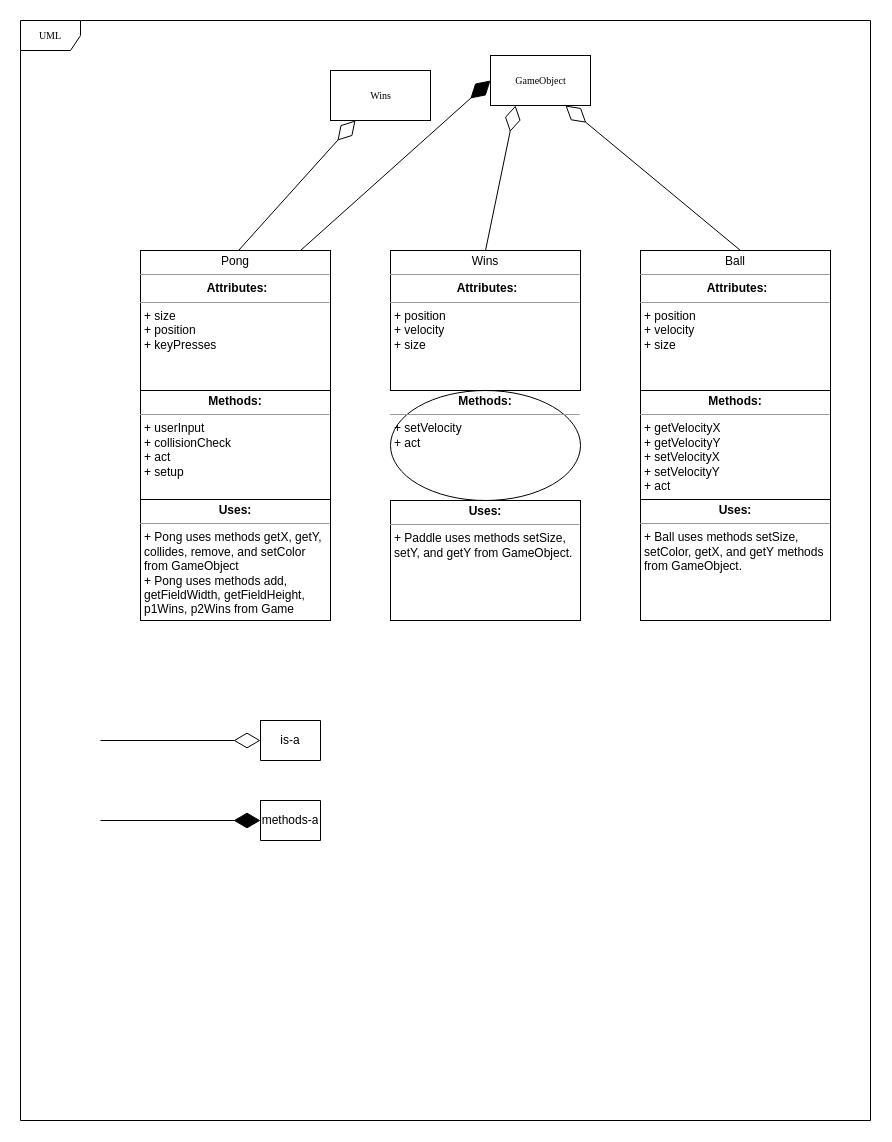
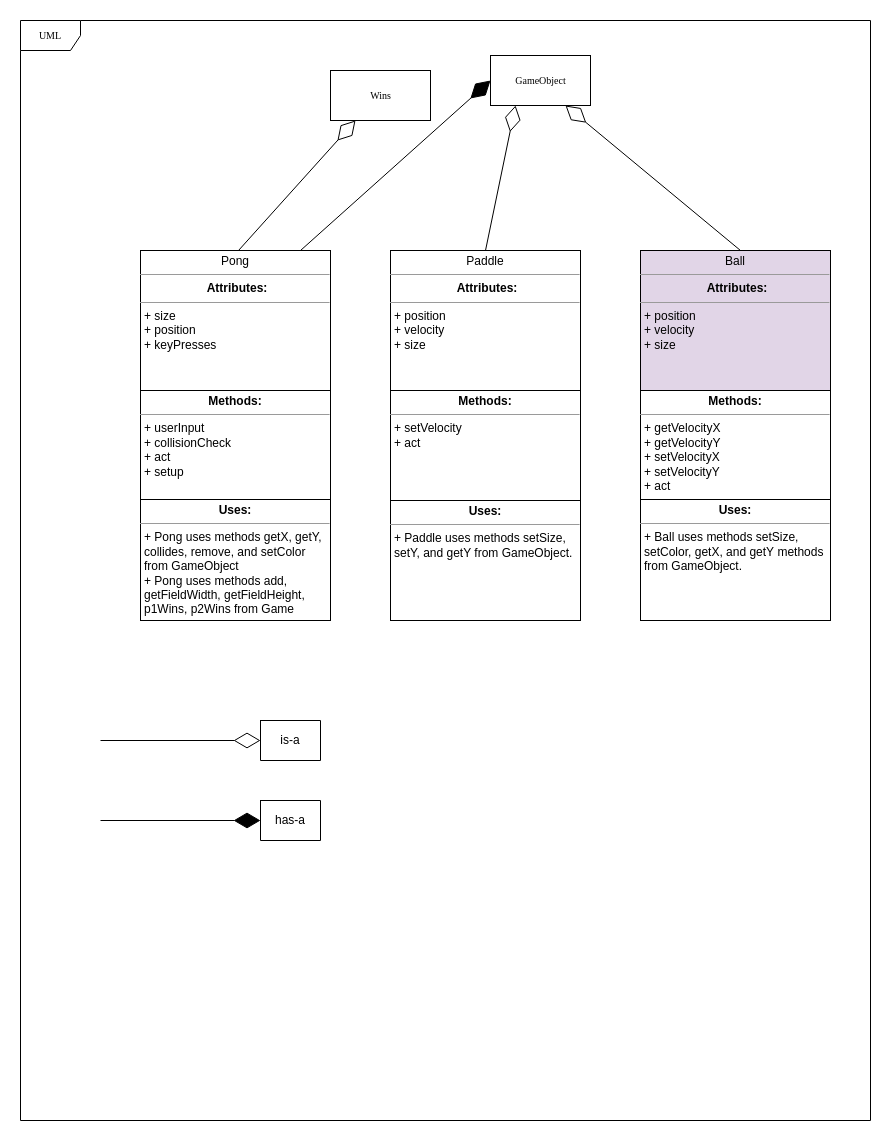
node "Wins Attributes: + position + velocity + size": label "Wins Attributes: + position + velocity + size" -> "Paddle Attributes: + position + velocity + size"
node "Ball Attributes: + position + velocity + size": fillcolor #ffffff -> #e1d5e7
node "Methods: + setVelocity + act": shape ellipse -> rectangle
node "methods-a": label "methods-a" -> "has-a"
